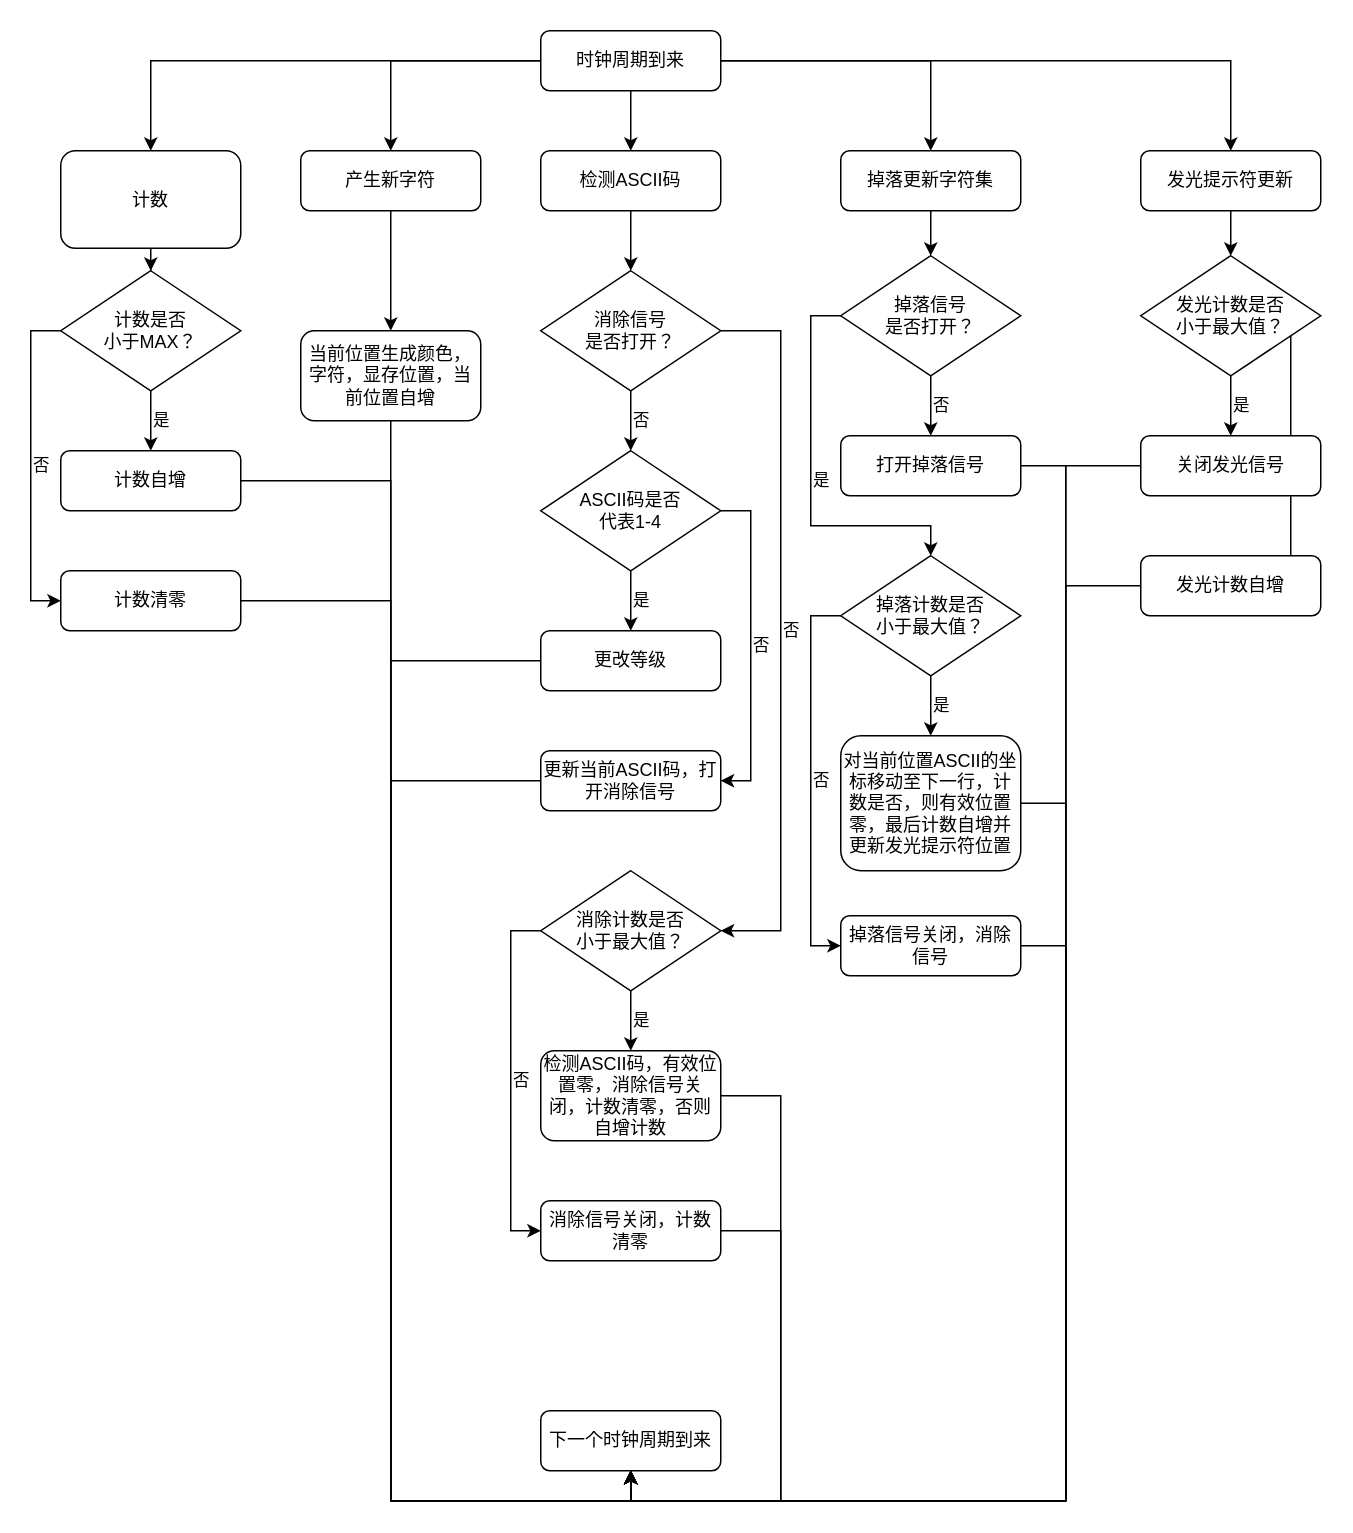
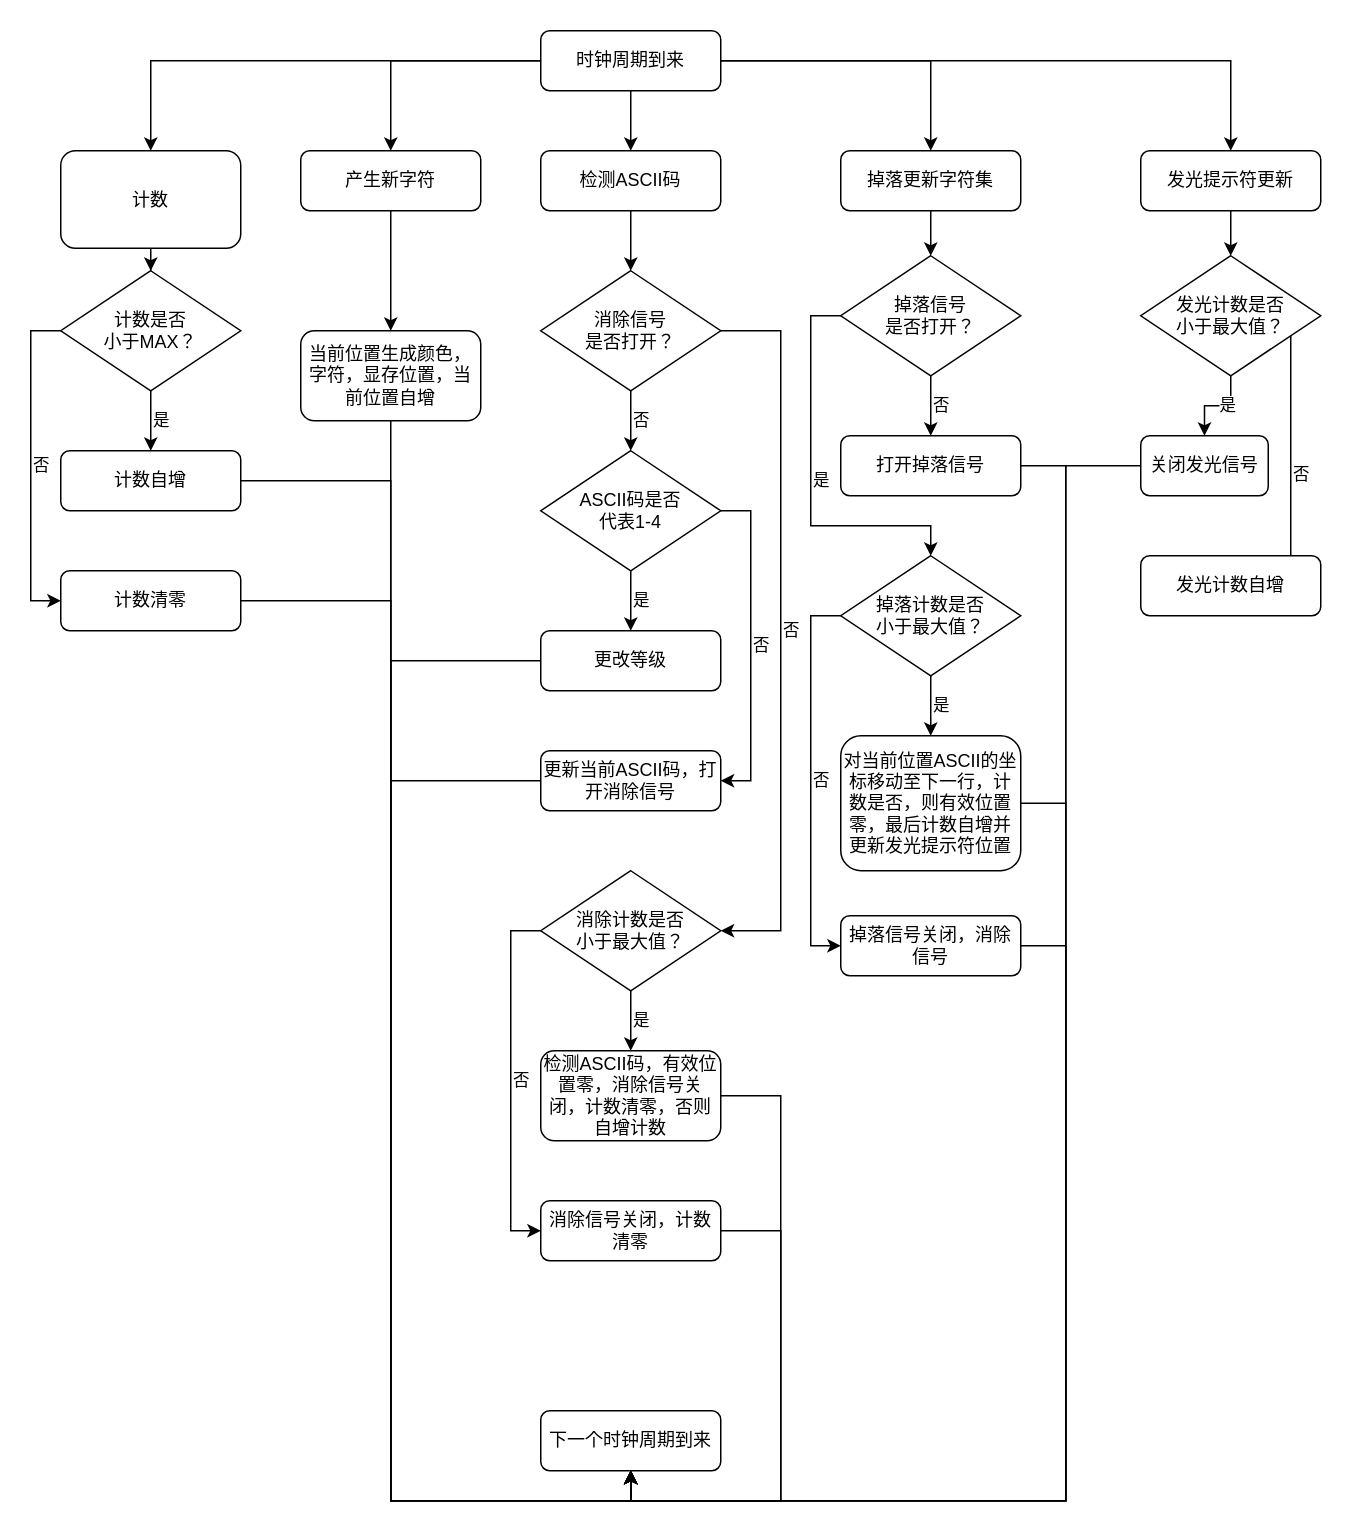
node "关闭发光信号": size 180x60 -> 128x60
edge "发光计数自增" -> "下一个时钟周期到来": removed
